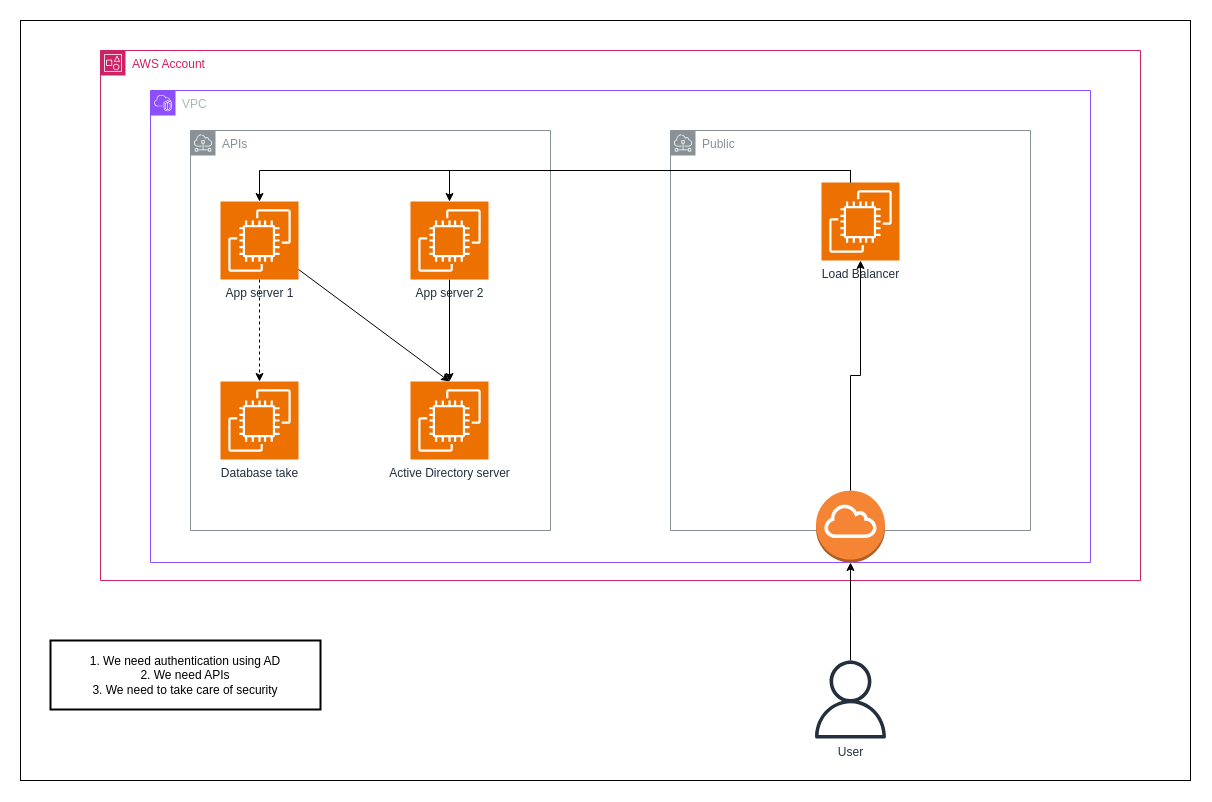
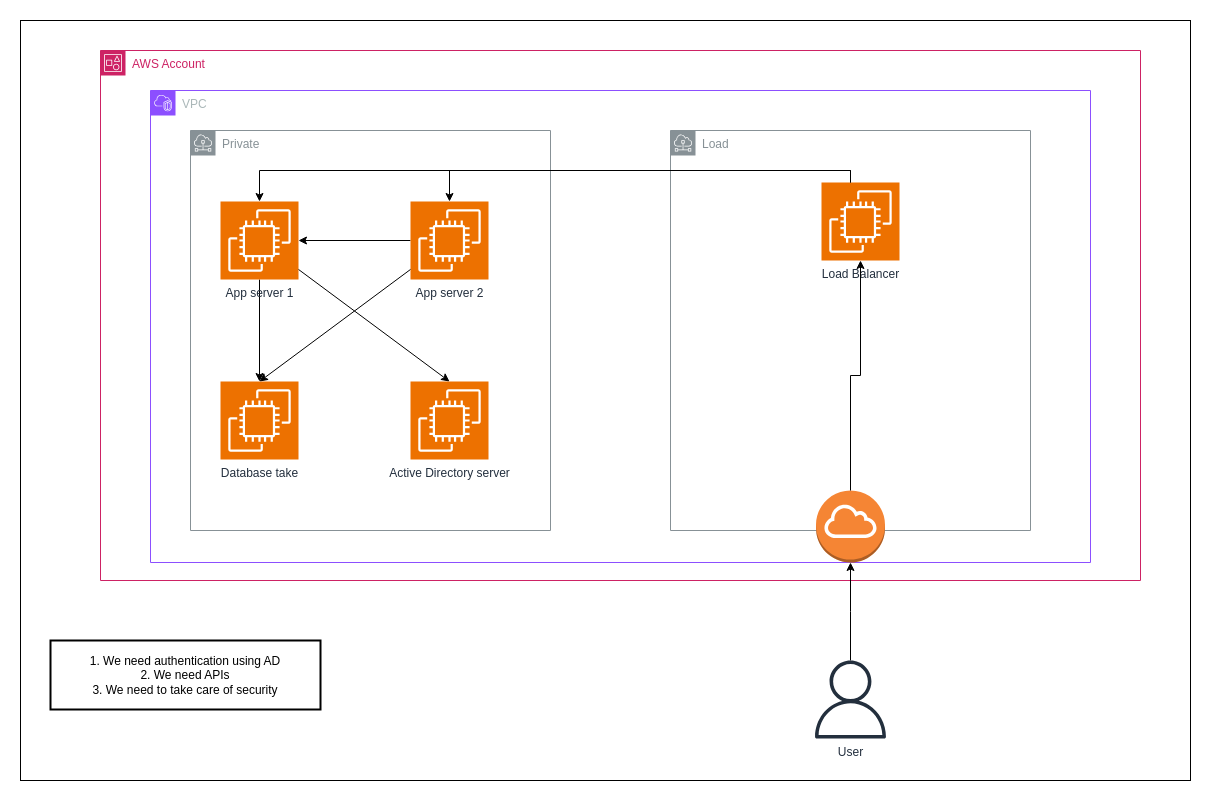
node "APIs": label "APIs" -> "Private"
node "Public": label "Public" -> "Load"
edge "App server 2" -> "Database take": added
edge "App server 1" -> "Database take": style dashed -> solid
edge "App server 2" -> "Active Directory server": now "App server 2" -> "App server 1"
